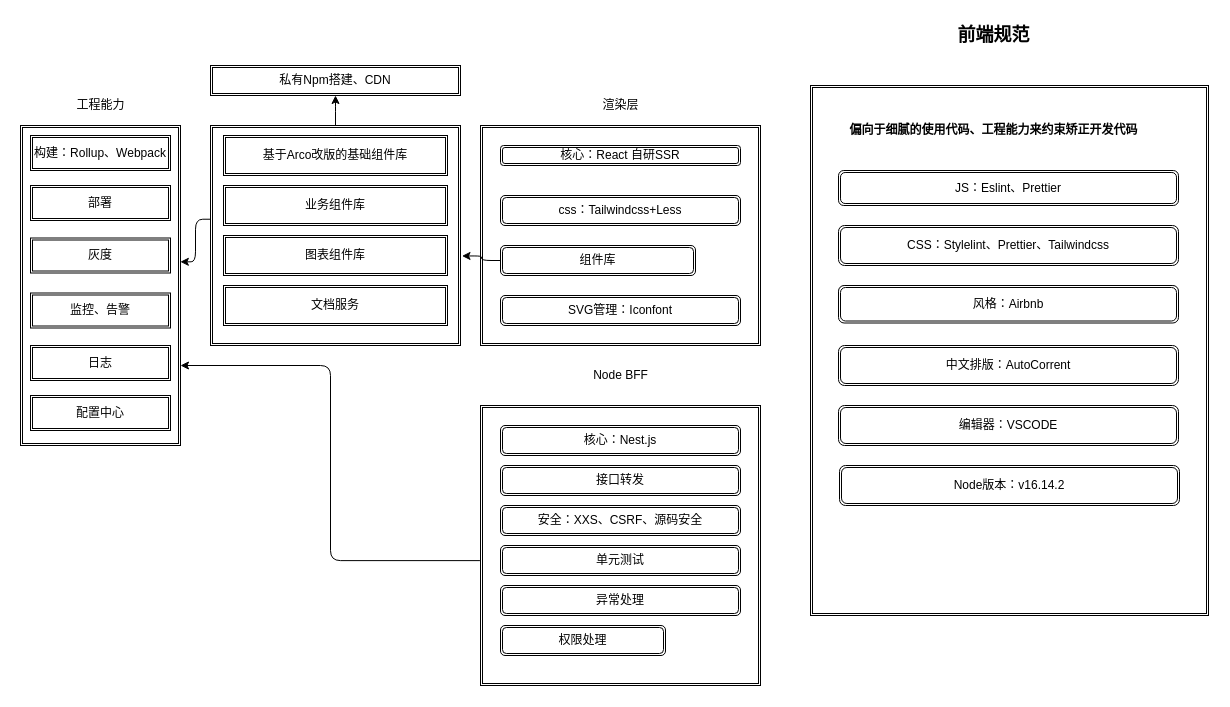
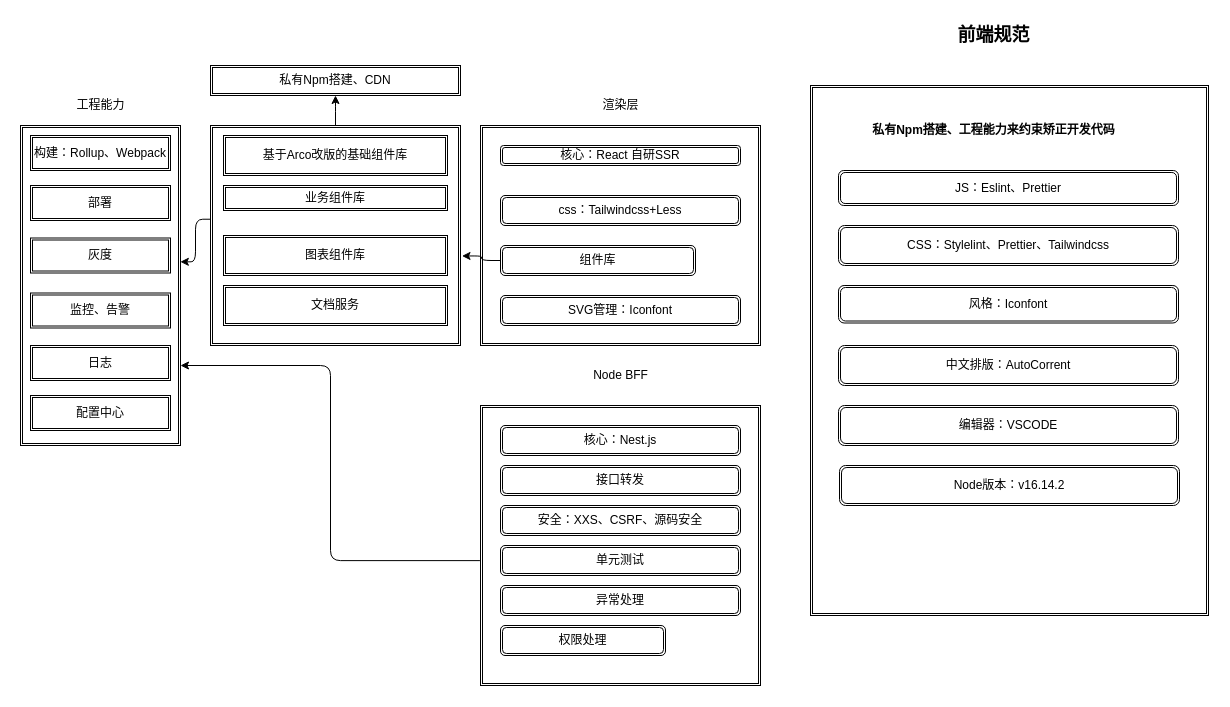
node "偏向于细腻的使用代码、工程能力来约束矫正开发代码": label "偏向于细腻的使用代码、工程能力来约束矫正开发代码" -> "私有Npm搭建、工程能力来约束矫正开发代码"
node "业务组件库": size 224x40 -> 224x25
node "风格：Airbnb": label "风格：Airbnb" -> "风格：Iconfont"
